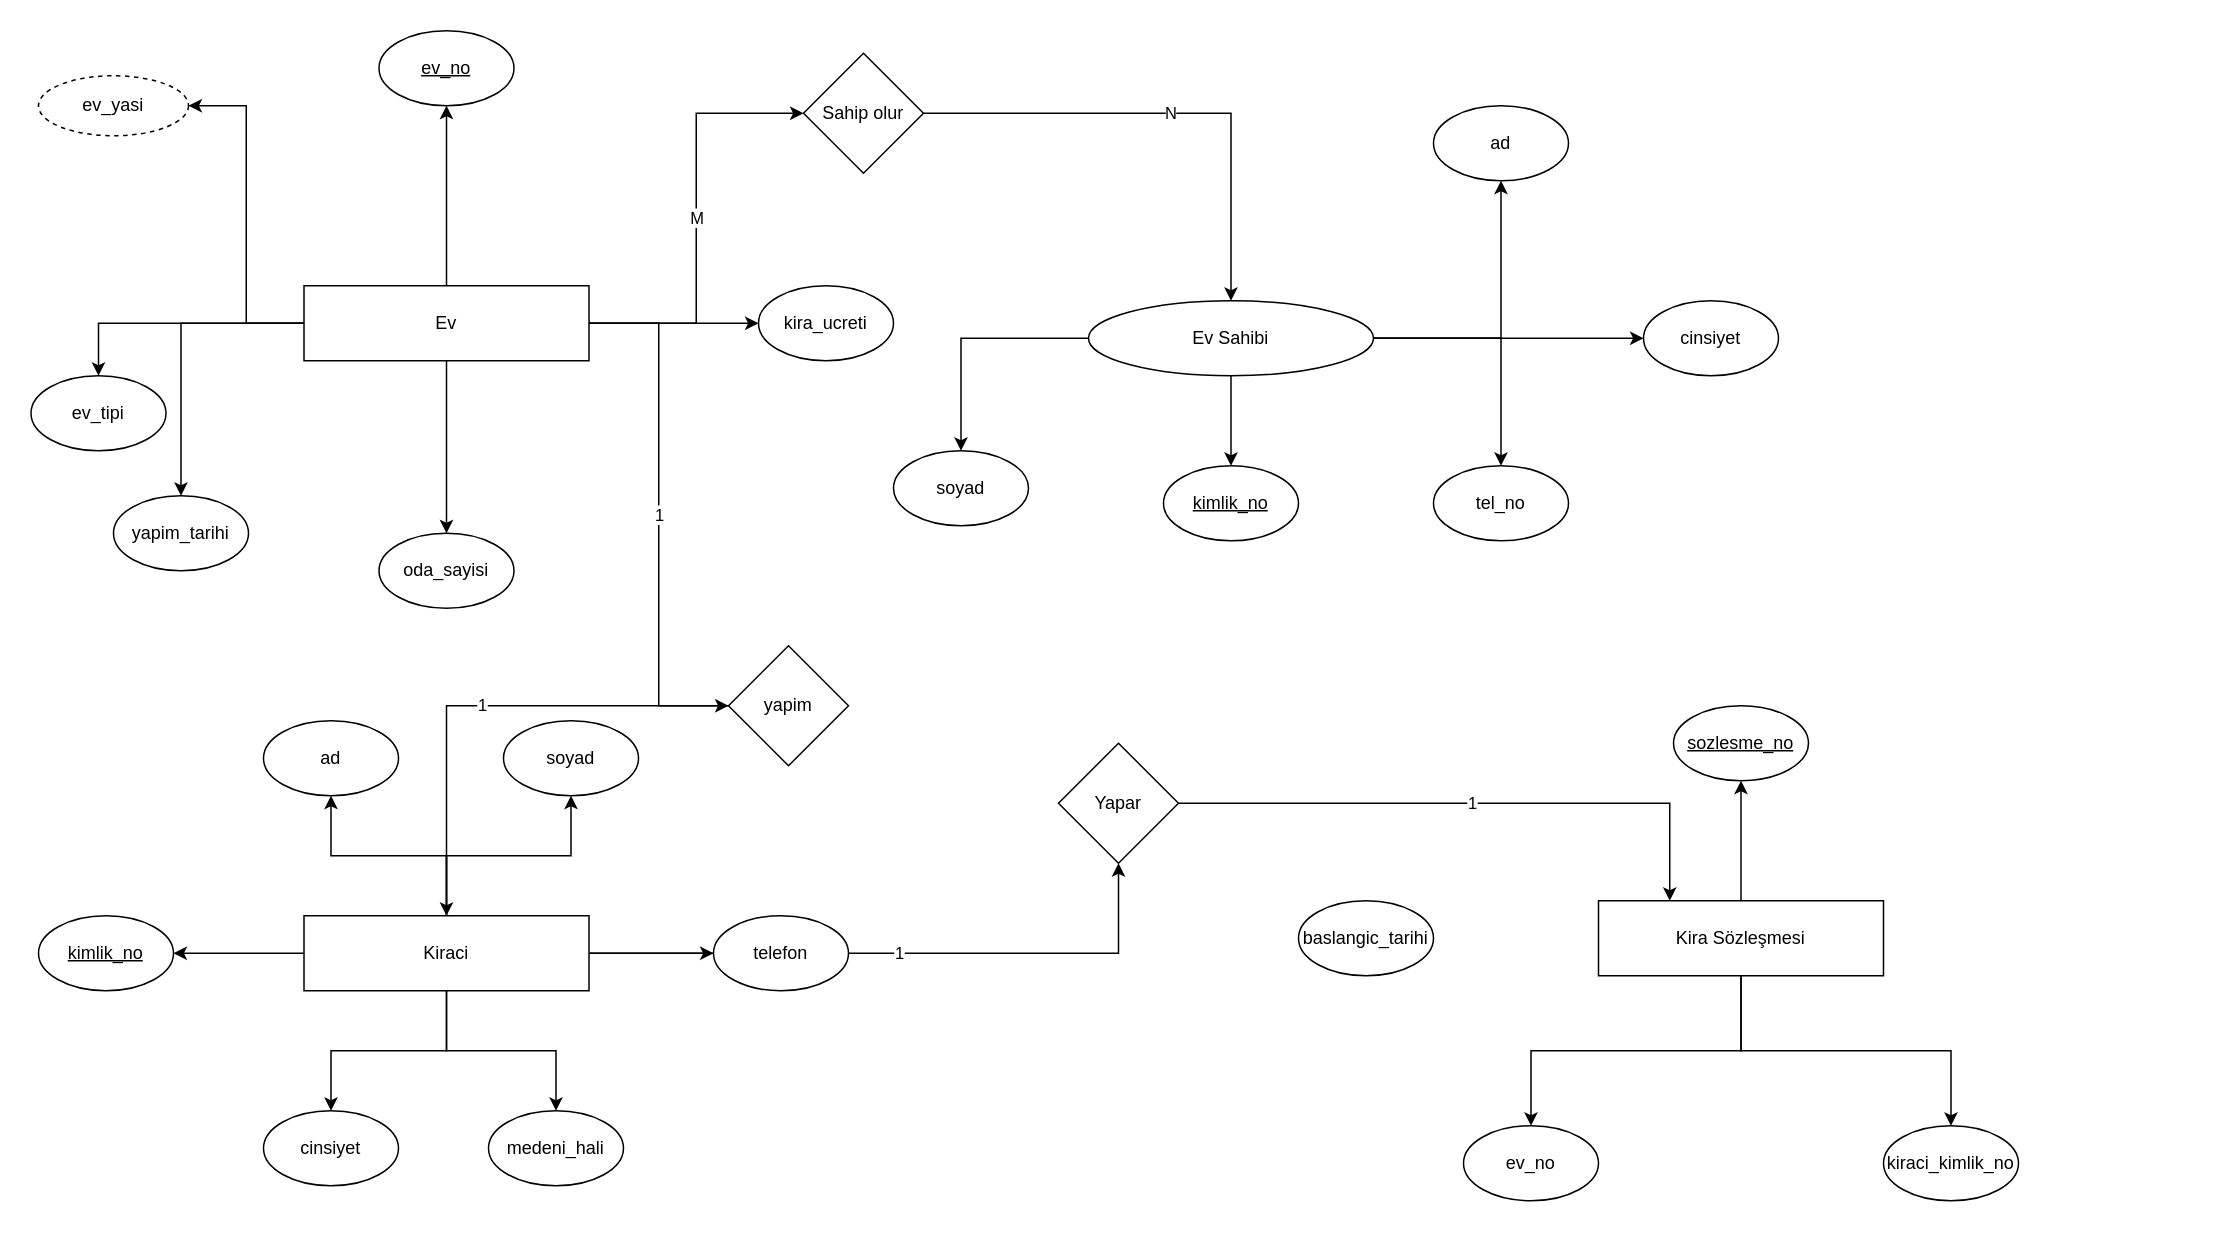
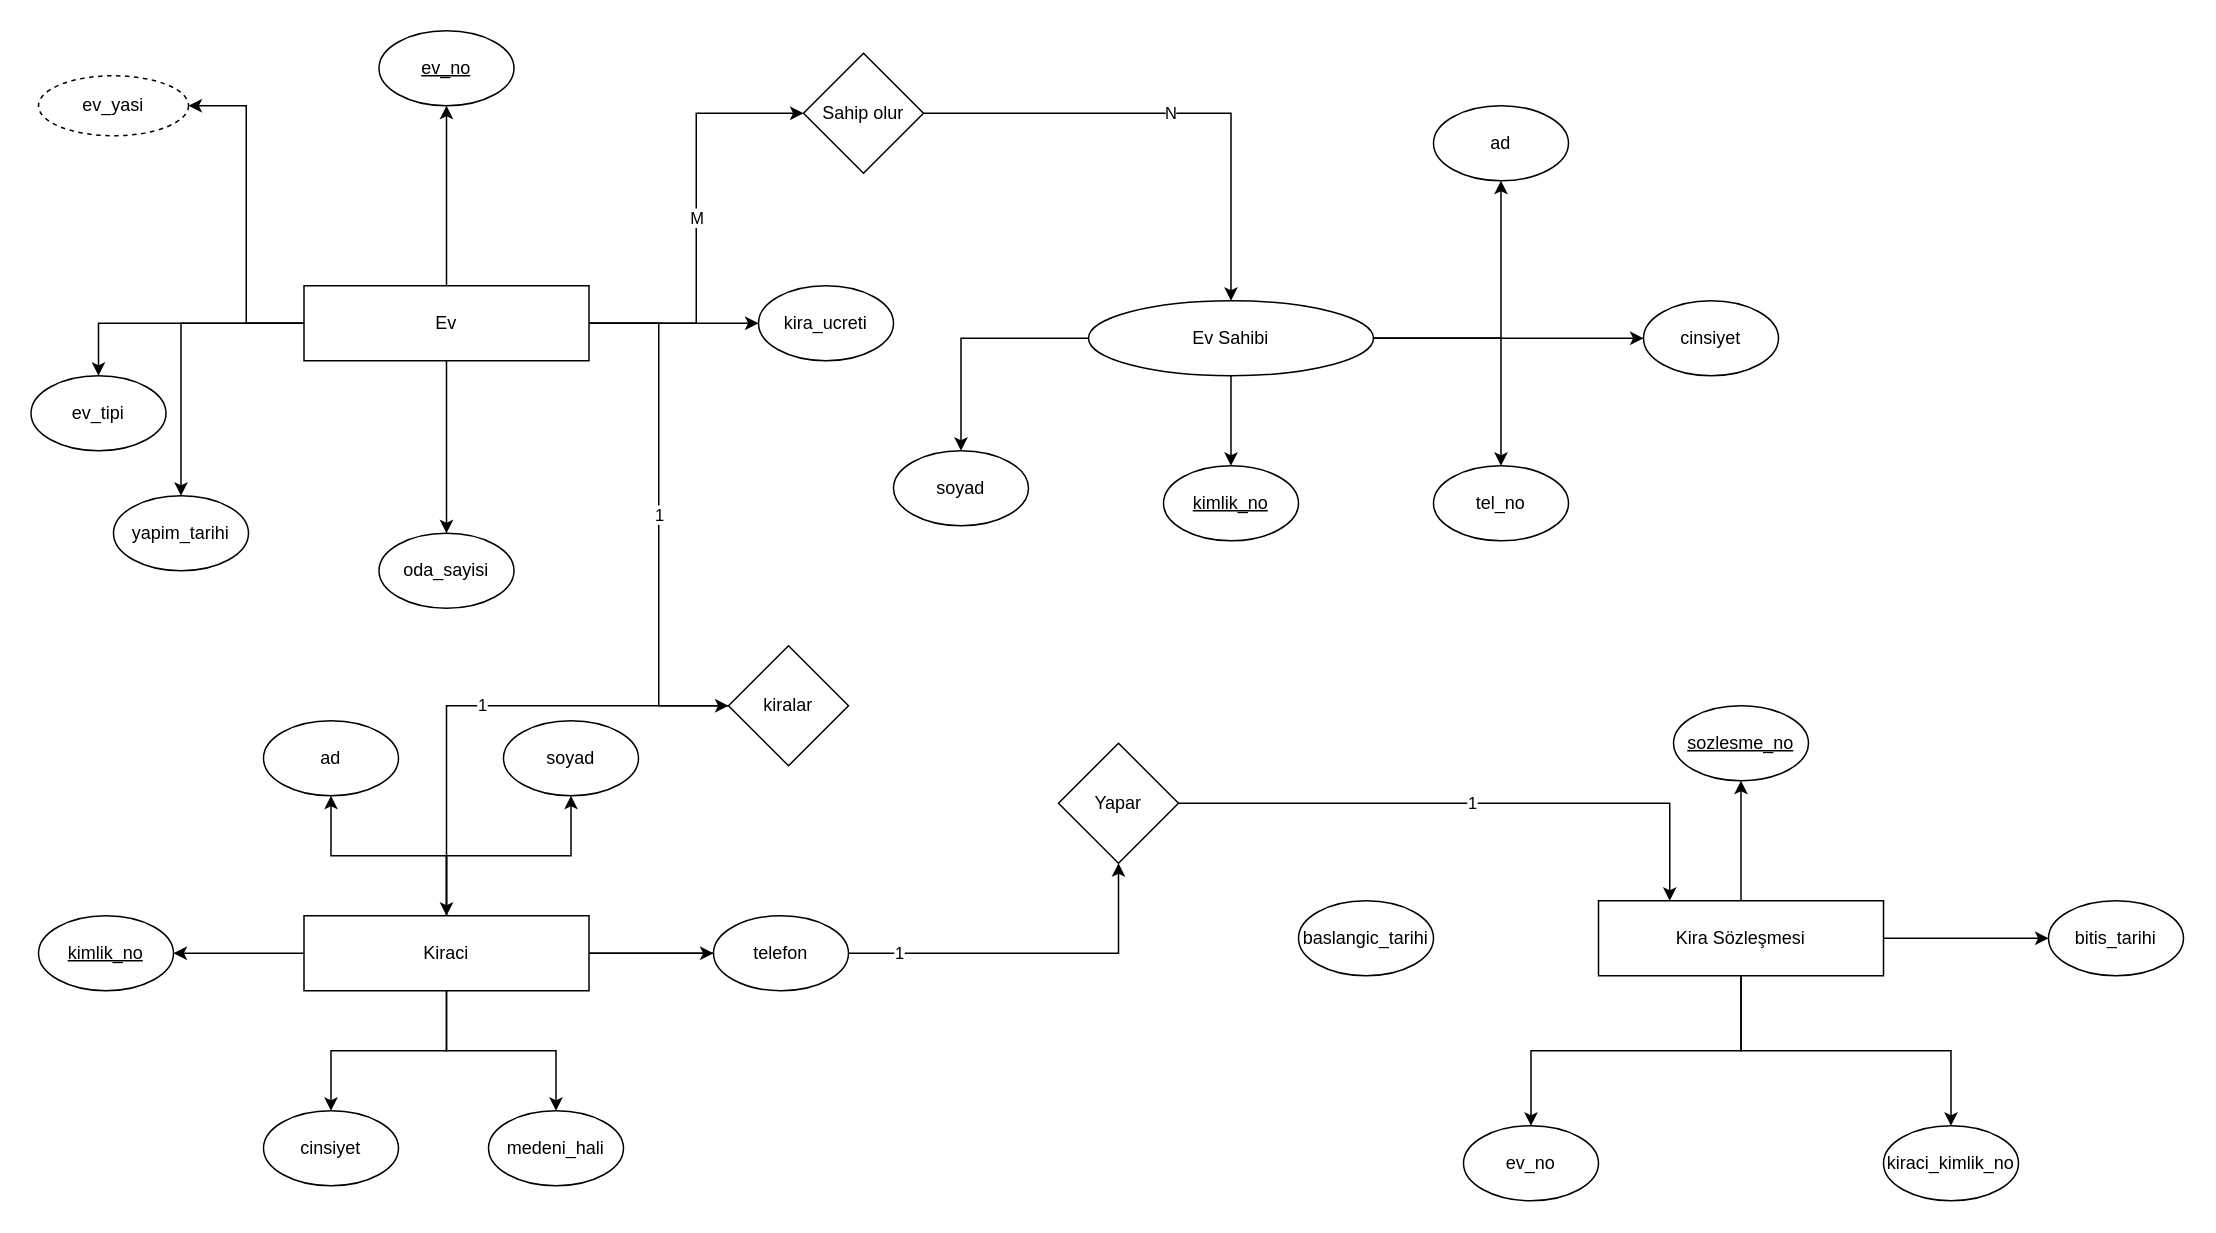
node "yapim": label "yapim" -> "kiralar"
edge "Kira Sözleşmesi" -> "bitis_tarihi": added
node "bitis_tarihi": added
